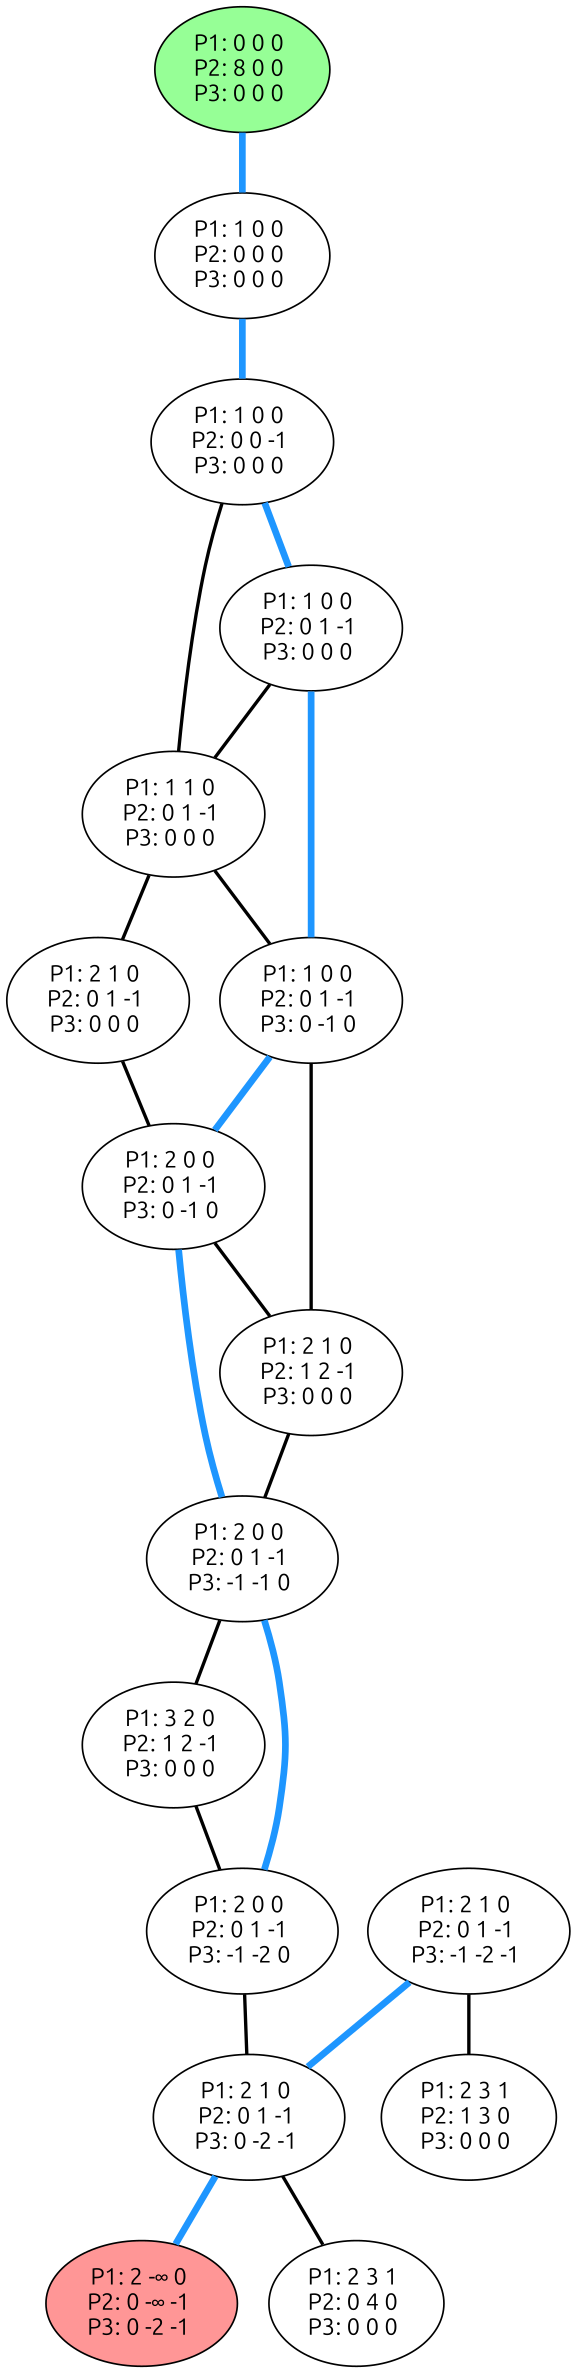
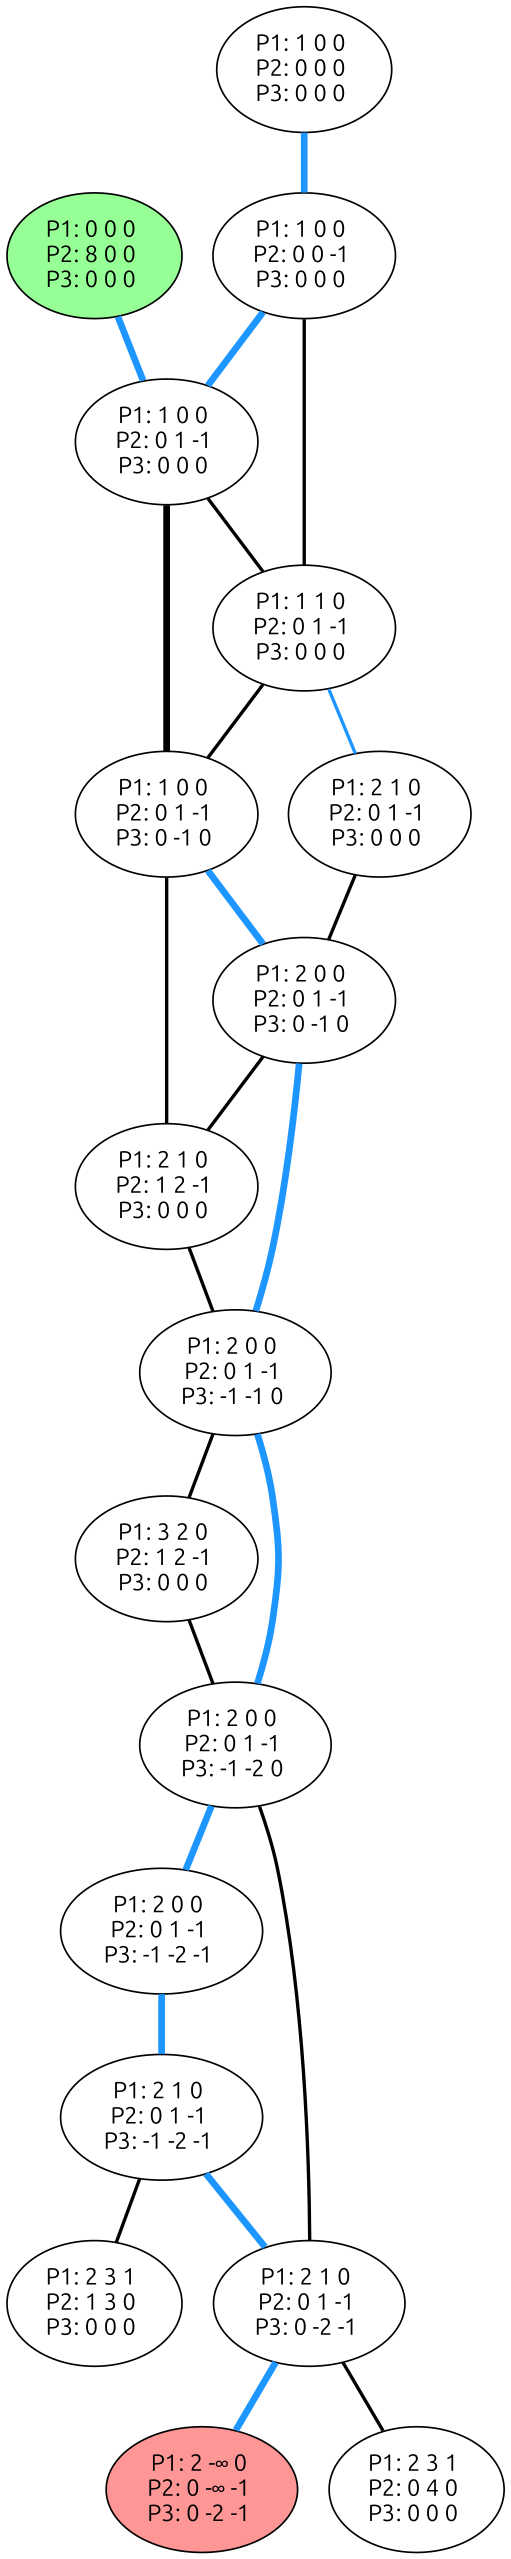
edge "P1: 0 0 0 P2: 8 0 0 P3: 0 0 0" -- "P1: 1 0 0 P2: 0 0 0 P3: 0 0 0": now "P1: 0 0 0 P2: 8 0 0 P3: 0 0 0" -- "P1: 1 0 0 P2: 0 1 -1 P3: 0 0 0"
edge "P1: 1 0 0 P2: 0 1 -1 P3: 0 0 0" -- "P1: 1 0 0 P2: 0 1 -1 P3: 0 -1 0": color #1e96ff -> black
edge "P1: 1 1 0 P2: 0 1 -1 P3: 0 0 0" -- "P1: 2 1 0 P2: 0 1 -1 P3: 0 0 0": color black -> #1e96ff
node "P1: 2 0 0 P2: 0 1 -1 P3: -1 -2 -1": added
